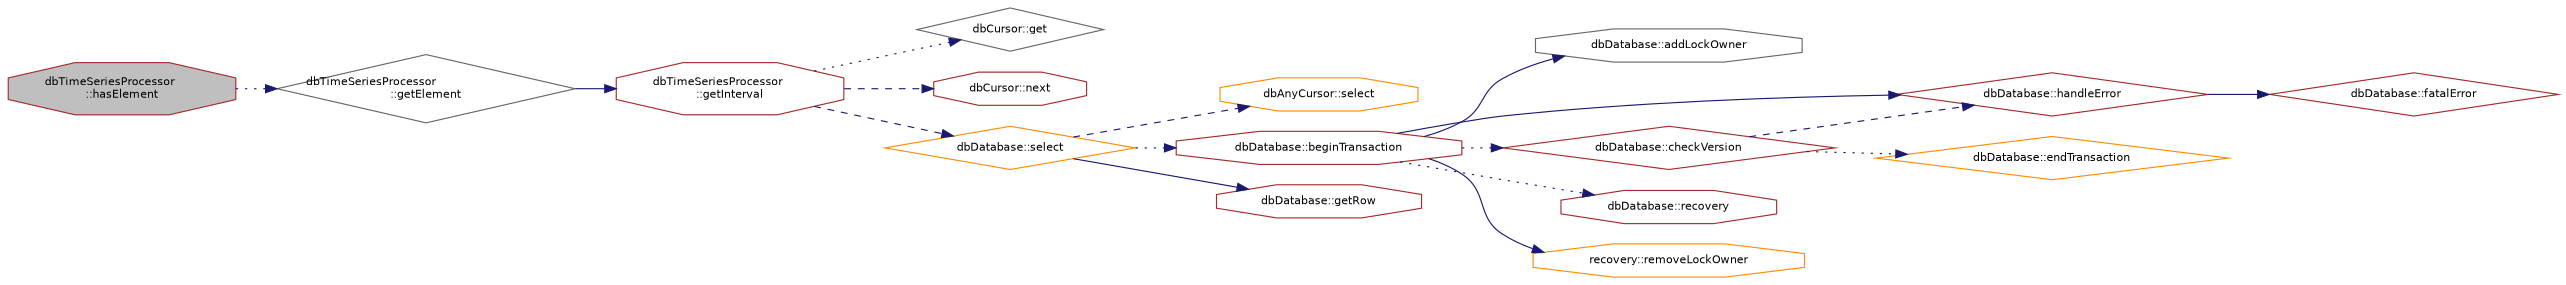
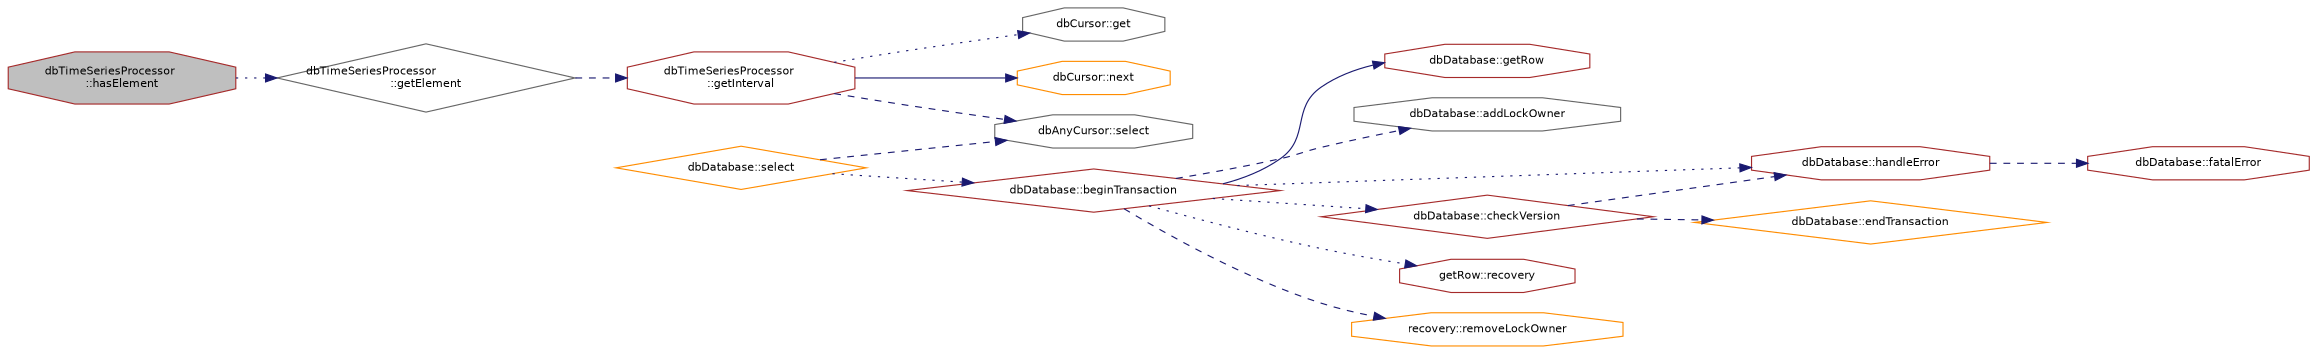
node "dbCursor::get": shape diamond -> octagon
edge "dbTimeSeriesProcessor ::getElement" -> "dbTimeSeriesProcessor ::getInterval": style solid -> dashed
edge "dbTimeSeriesProcessor ::getInterval" -> "dbCursor::next": style dashed -> solid
node "dbCursor::next": color brown -> darkorange
node "dbAnyCursor::select": color darkorange -> gray40
edge "dbDatabase::beginTransaction" -> "dbDatabase::addLockOwner": style solid -> dashed
node "dbDatabase::handleError": shape diamond -> octagon
edge "dbDatabase::handleError" -> "dbDatabase::fatalError": style solid -> dashed
node "dbDatabase::fatalError": shape diamond -> octagon
edge "dbDatabase::beginTransaction" -> "dbDatabase::handleError": style solid -> dotted
edge "dbTimeSeriesProcessor ::getInterval" -> "dbDatabase::select": now "dbTimeSeriesProcessor ::getInterval" -> "dbAnyCursor::select"
node "dbDatabase::beginTransaction": shape octagon -> diamond
edge "dbDatabase::checkVersion" -> "dbDatabase::endTransaction": style dotted -> dashed
edge "dbDatabase::select" -> "dbDatabase::getRow": now "dbDatabase::beginTransaction" -> "dbDatabase::getRow"
edge "dbDatabase::beginTransaction" -> "recovery::removeLockOwner": style solid -> dashed
node "dbDatabase::recovery": label "dbDatabase::recovery" -> "getRow::recovery"
